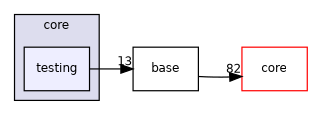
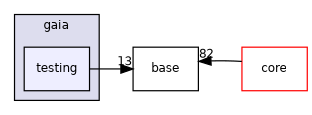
cluster "core": label "core" -> "gaia"
edge "base" -> "core": reversed
